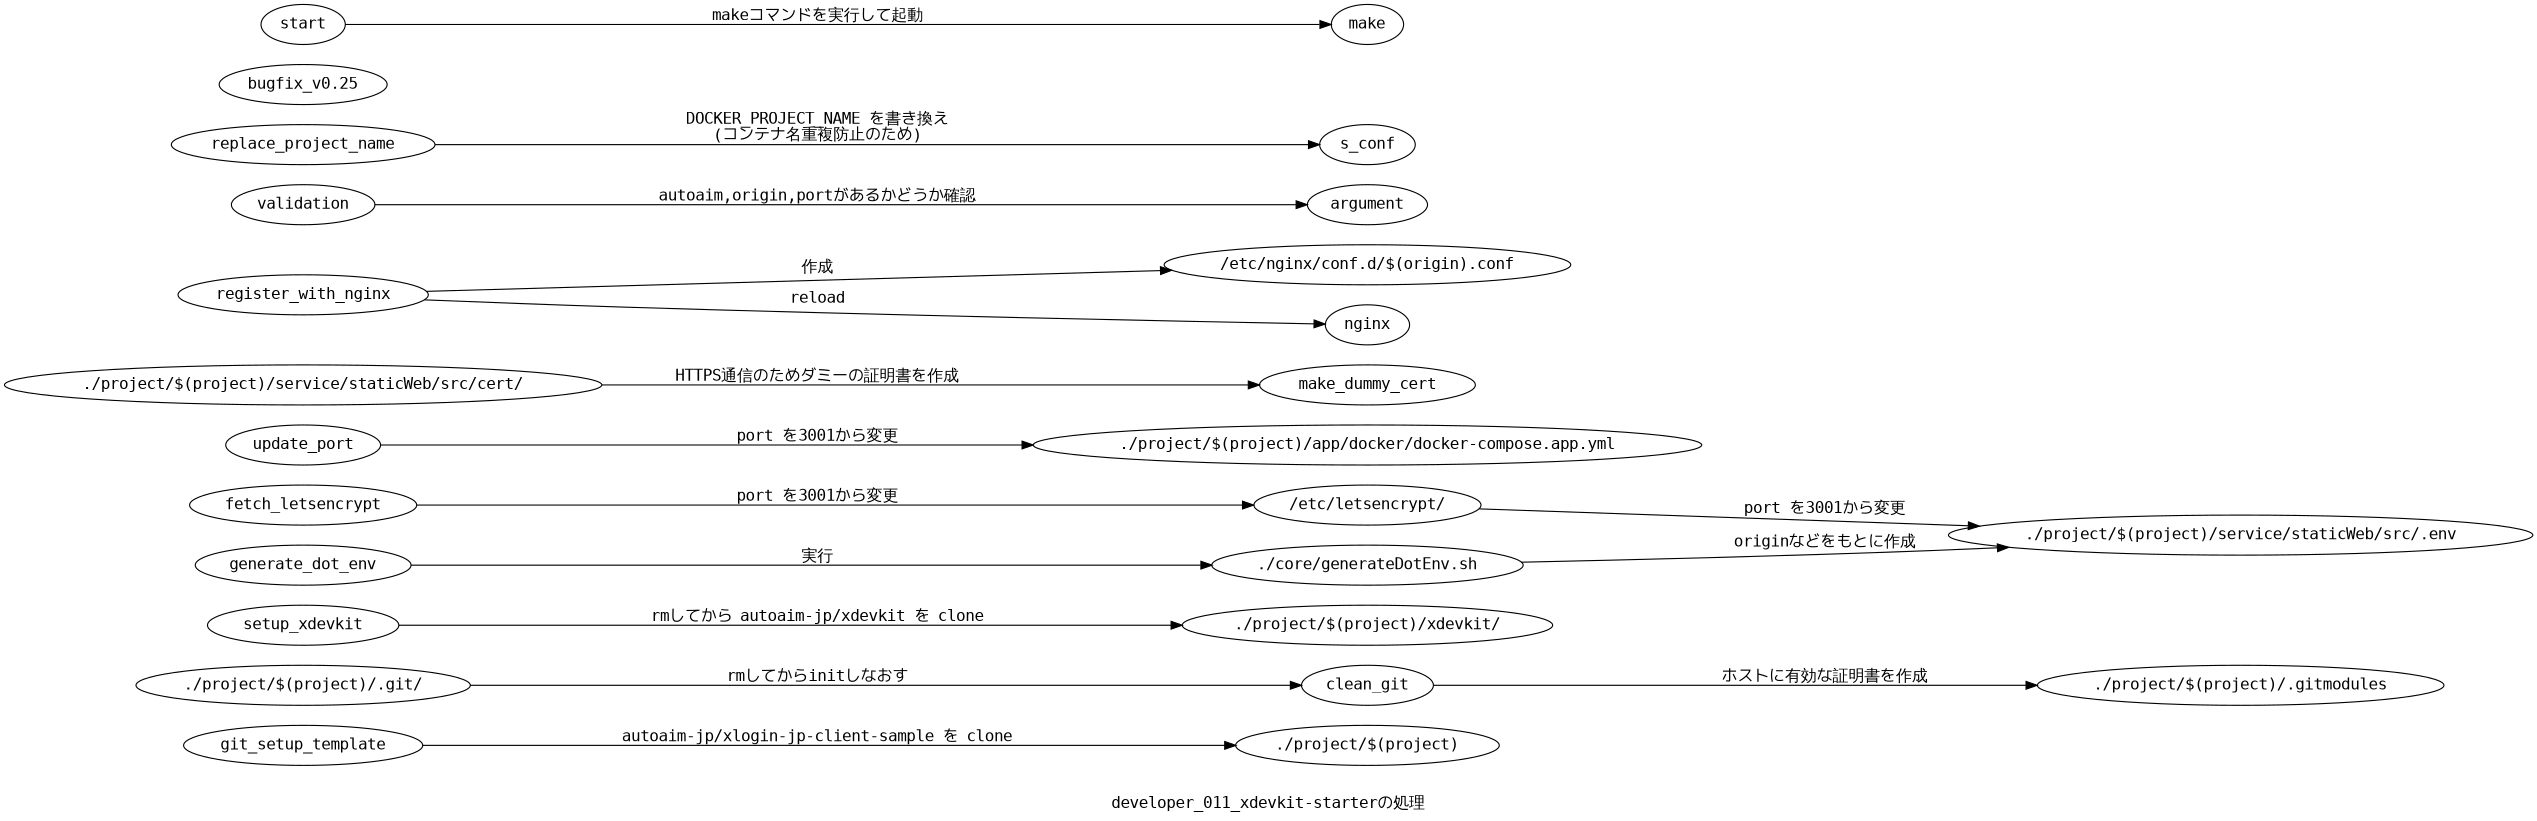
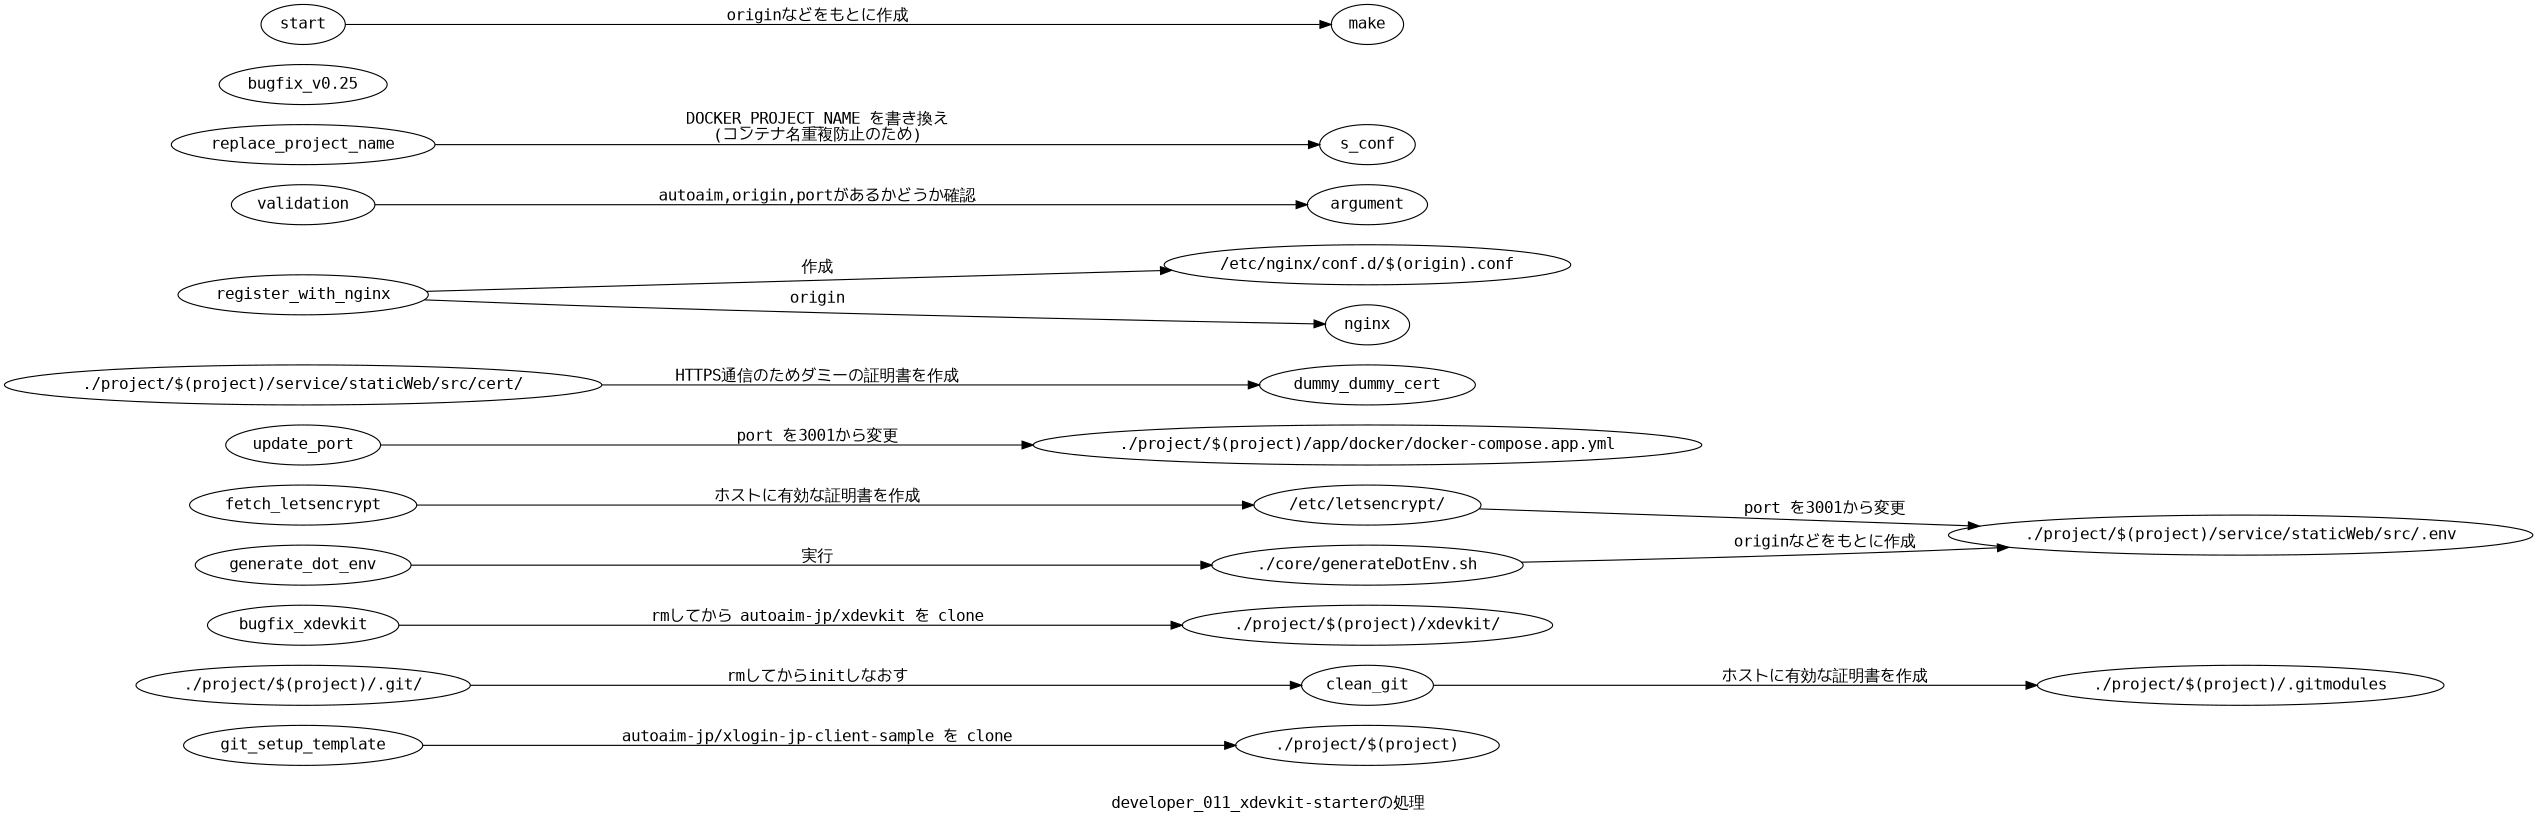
edge "start" -> "make": label "makeコマンドを実行して起動" -> "originなどをもとに作成"
edge "register_with_nginx" -> "nginx": label "reload" -> "origin"
node "make_dummy_cert": label "make_dummy_cert" -> "dummy_dummy_cert"
edge "fetch_letsencrypt" -> "/etc/letsencrypt/": label "port を3001から変更" -> "ホストに有効な証明書を作成"
node "setup_xdevkit": label "setup_xdevkit" -> "bugfix_xdevkit"
